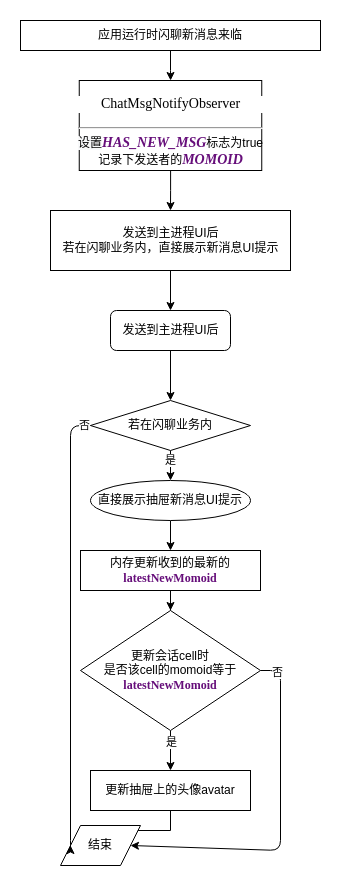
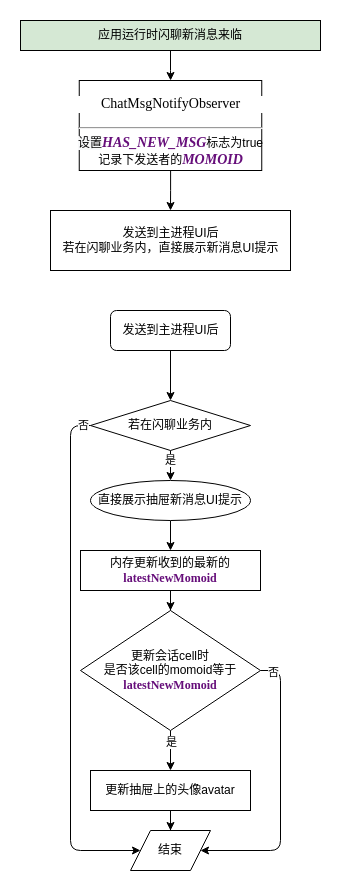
node "应用运行时闪聊新消息来临": fillcolor #ffffff -> #d5e8d4
edge "发送到主进程UI后 若在闪聊业务内，直接展示新消息UI提示" -> "发送到主进程UI后": removed
node "结束": moved (101, 846) -> (171, 851)
